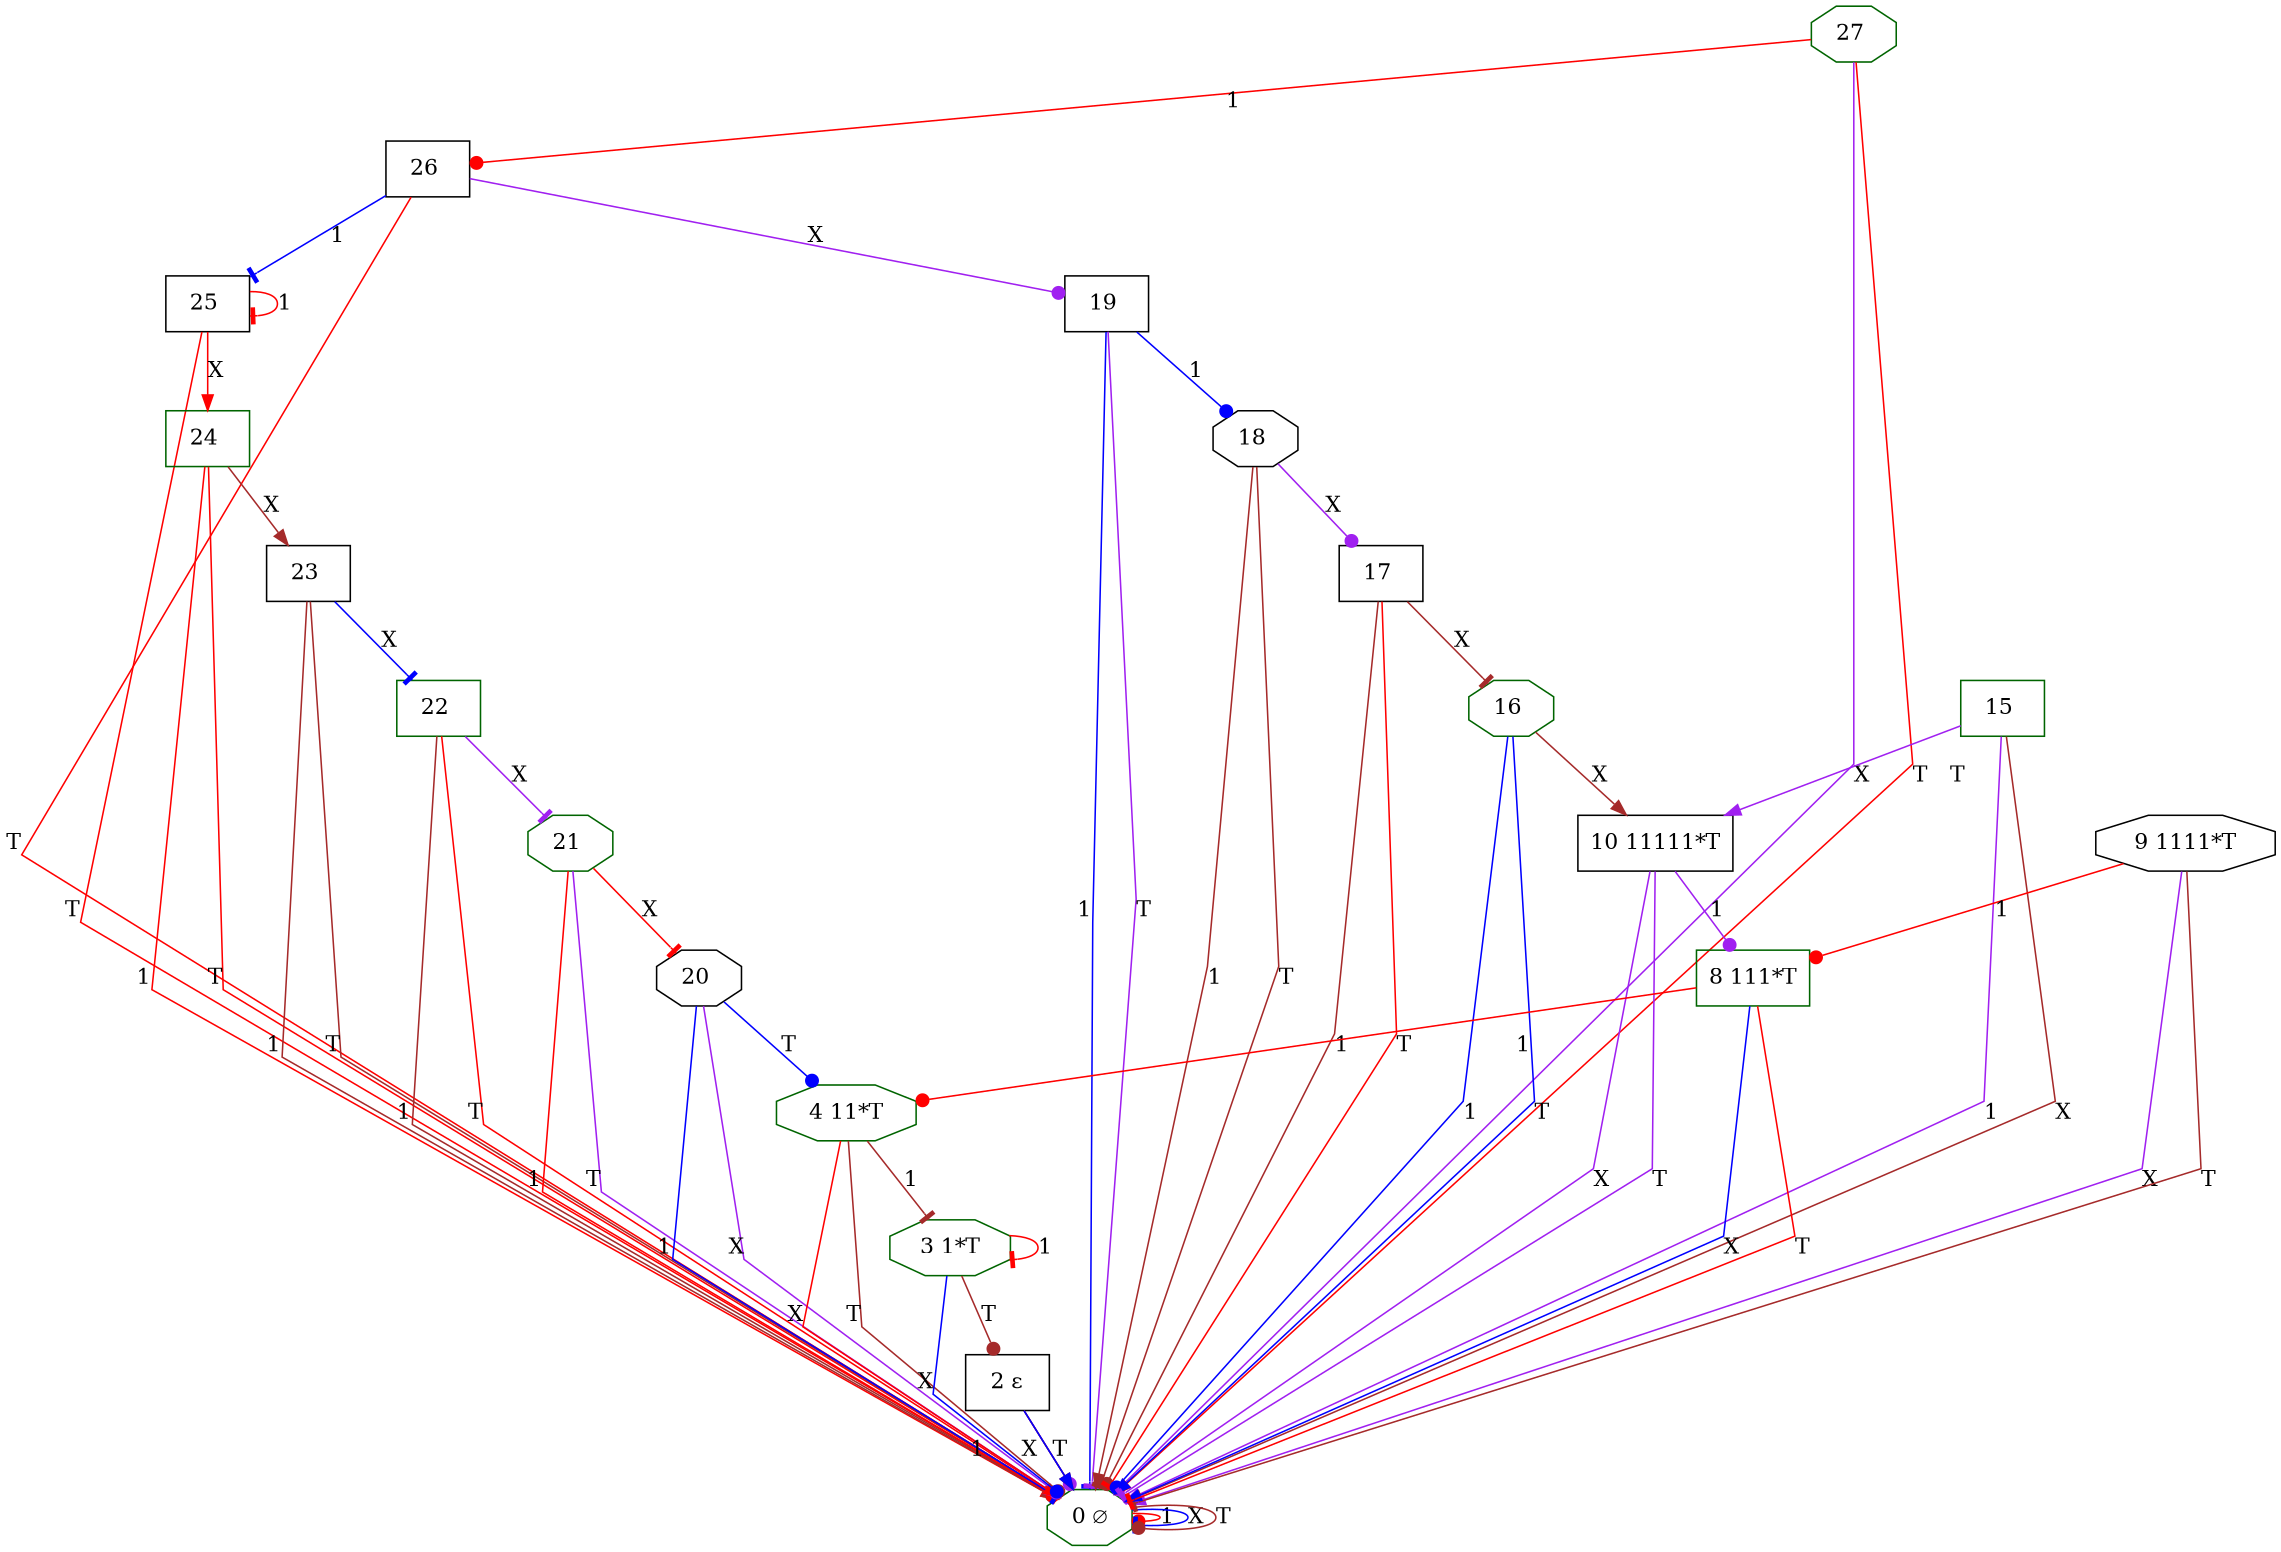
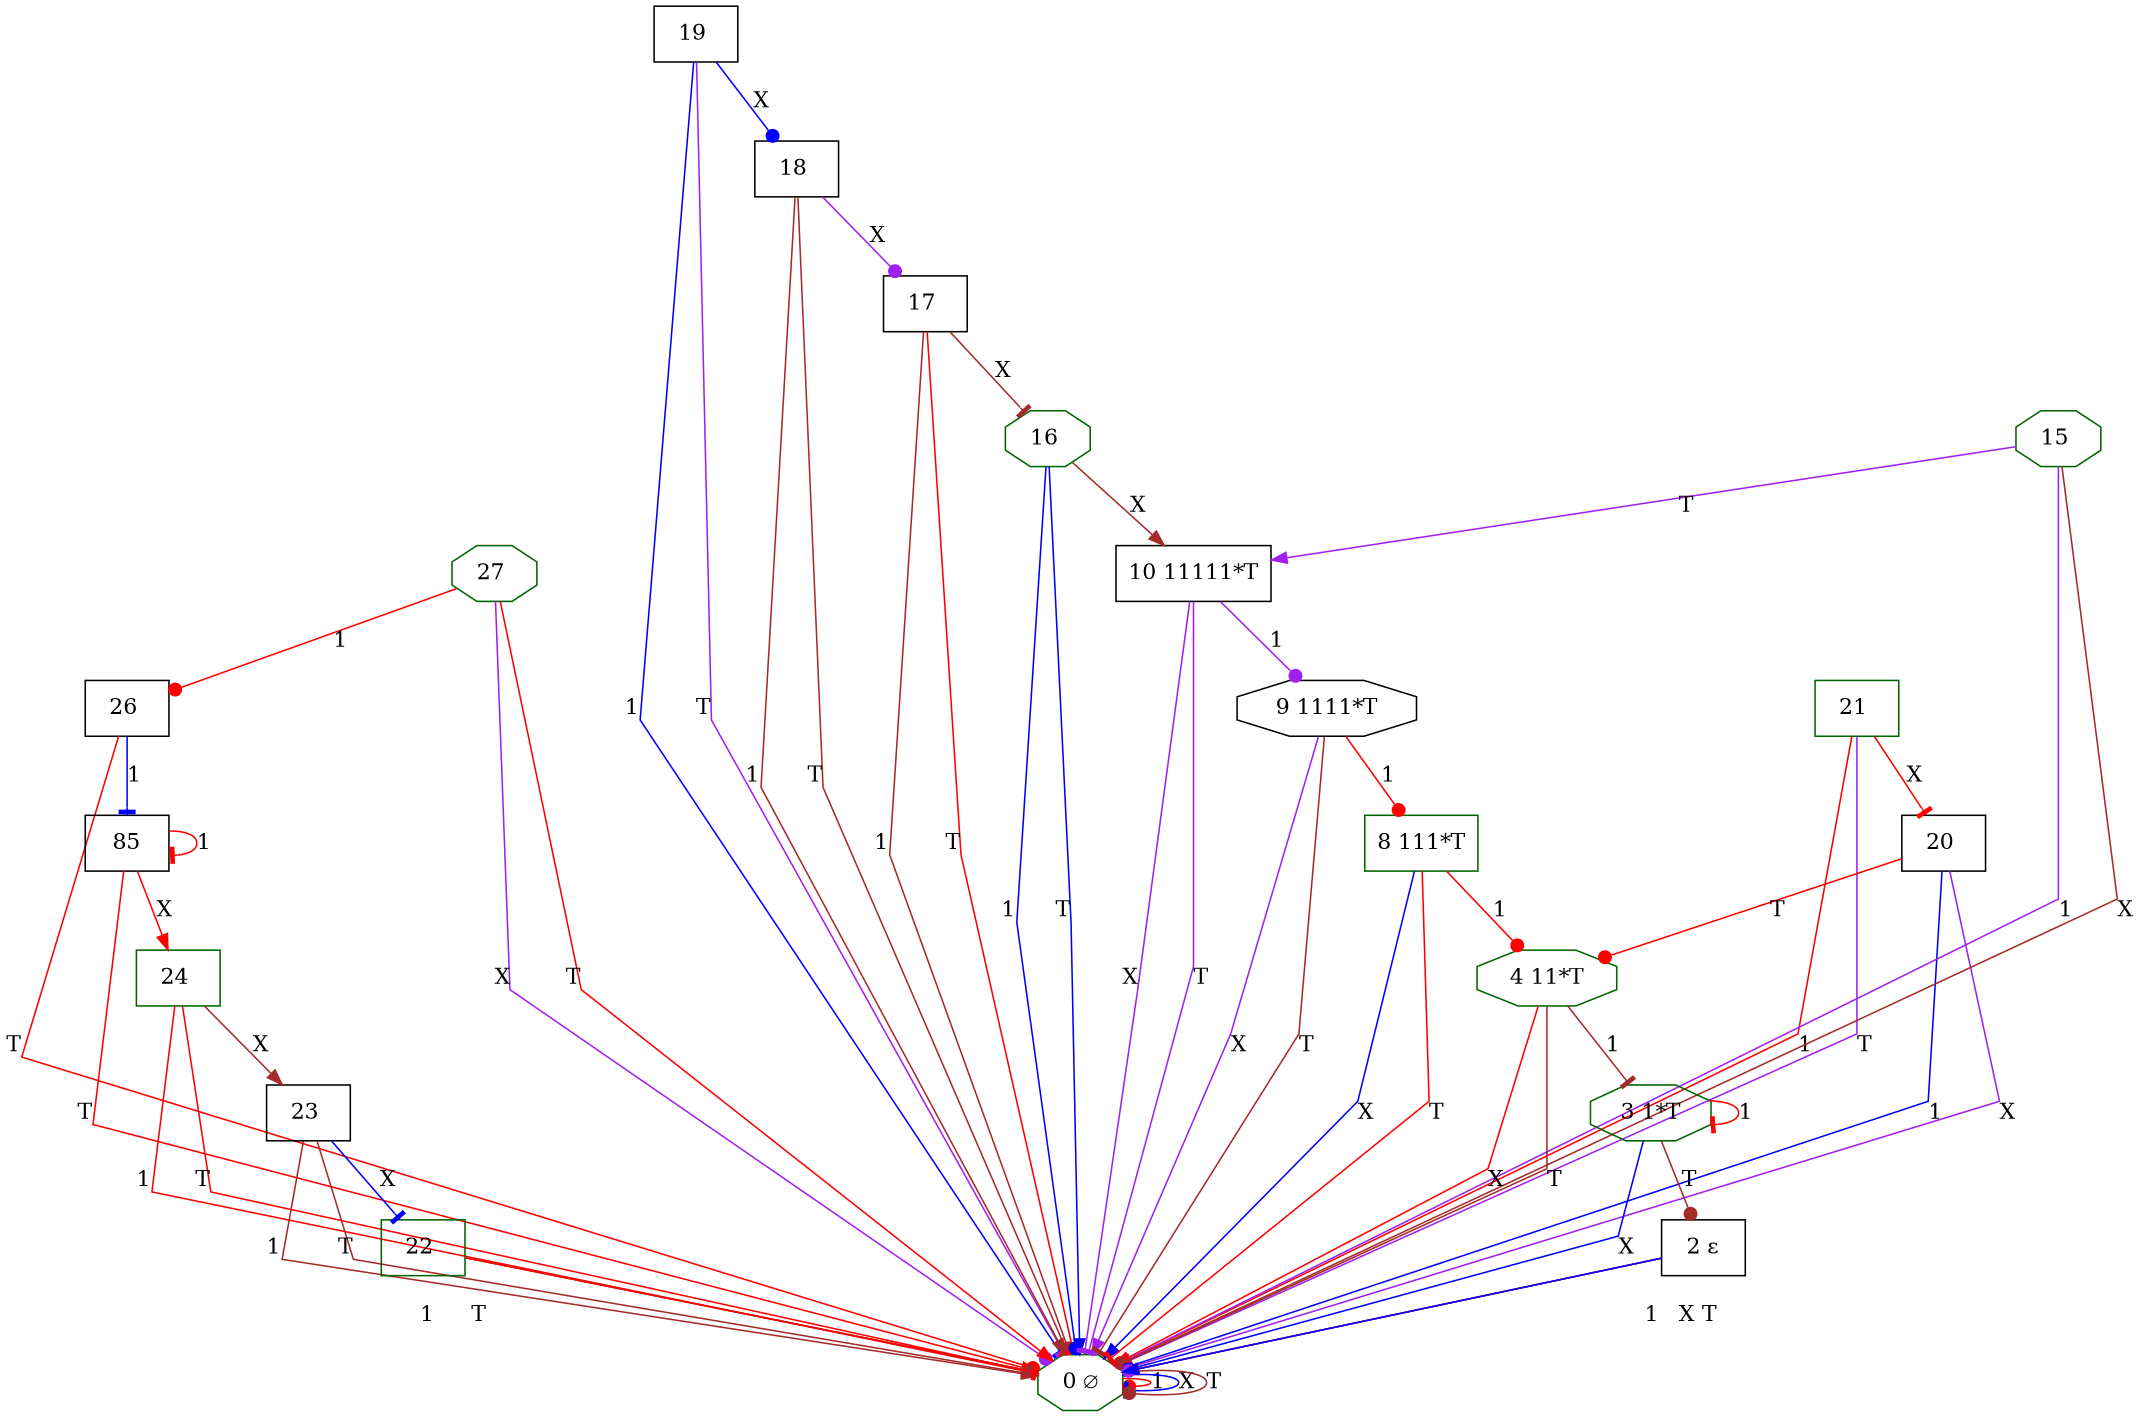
edge "26" -> "19": removed, label "X"
node "25": label "25" -> "85"
edge "19" -> "18": label "1" -> "X"
node "18": shape octagon -> box
node "15": shape box -> octagon
edge "22" -> "21": removed, label "X"
node "21": shape octagon -> box
edge "10 11111*T" -> "8 111*T": now "10 11111*T" -> "9 1111*T"
node "20": shape octagon -> box
edge "20" -> "4 11*T": color blue -> red
